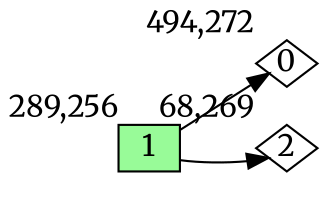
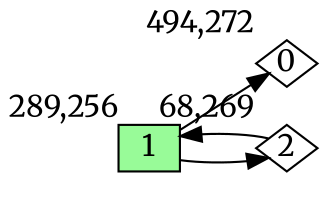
edge "2 68,269" -> "1 289,256": added
